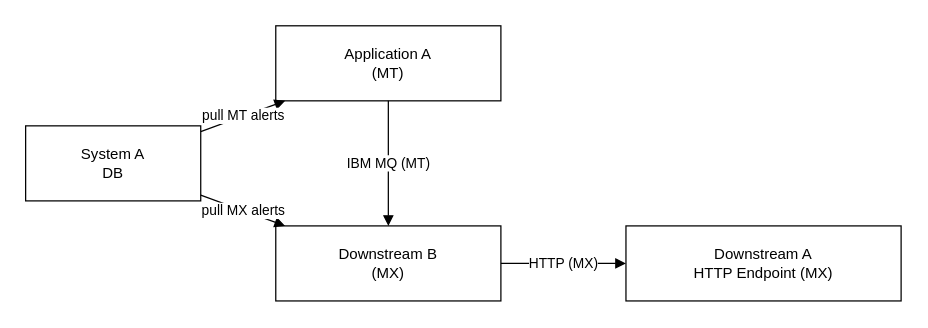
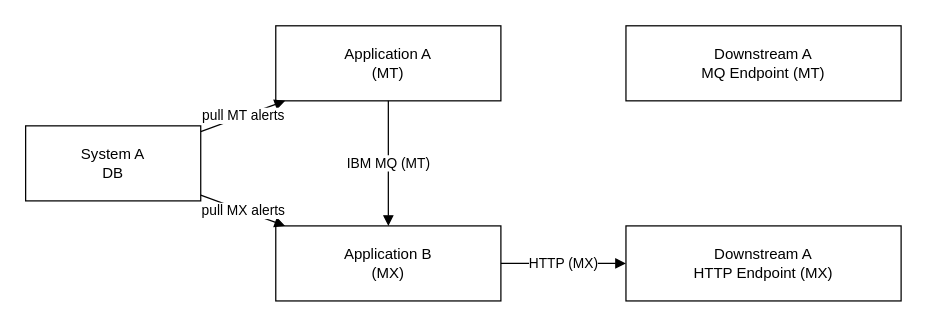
node "Downstream A MQ Endpoint (MT)": added
node "Downstream B (MX)": label "Downstream B (MX)" -> "Application B (MX)"
